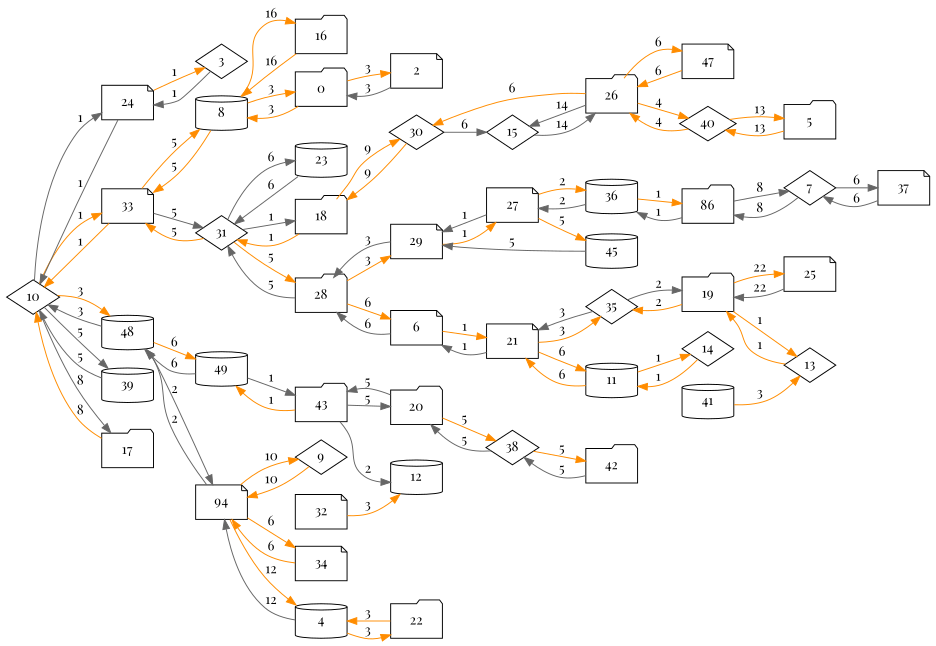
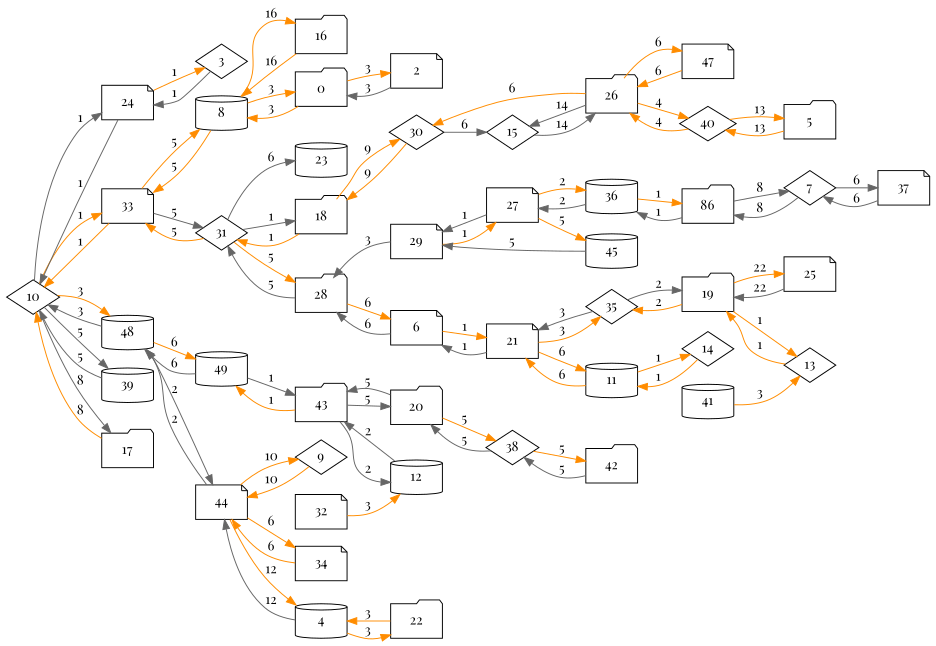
edge "23" -> "31": removed, label "6"
edge "28" -> "29": removed, label "3"
edge "12" -> "43": added, label "2"
node "94": label "94" -> "44"
